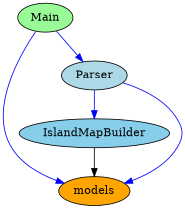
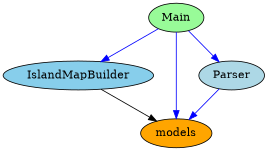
edge "Parser" -> "IslandMapBuilder": now "Main" -> "IslandMapBuilder"
